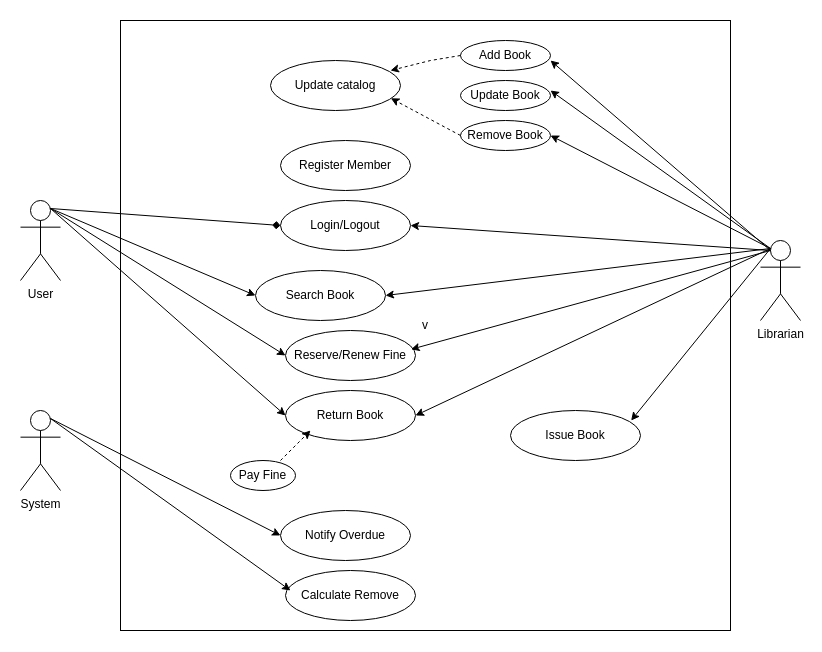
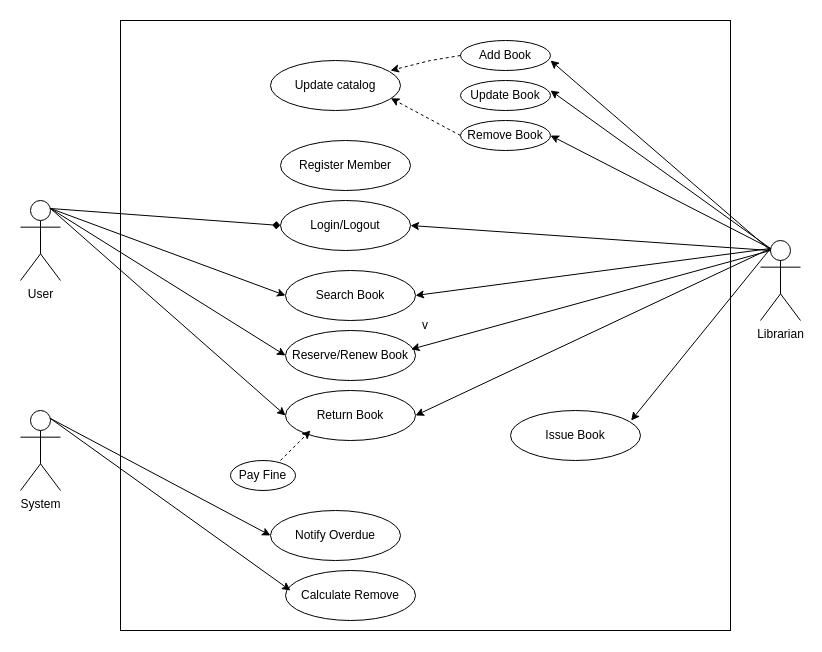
node "Search Book": moved (321, 296) -> (351, 296)
node "Reserve/Renew Fine": label "Reserve/Renew Fine" -> "Reserve/Renew Book"
node "Notify Overdue": moved (346, 536) -> (336, 536)
